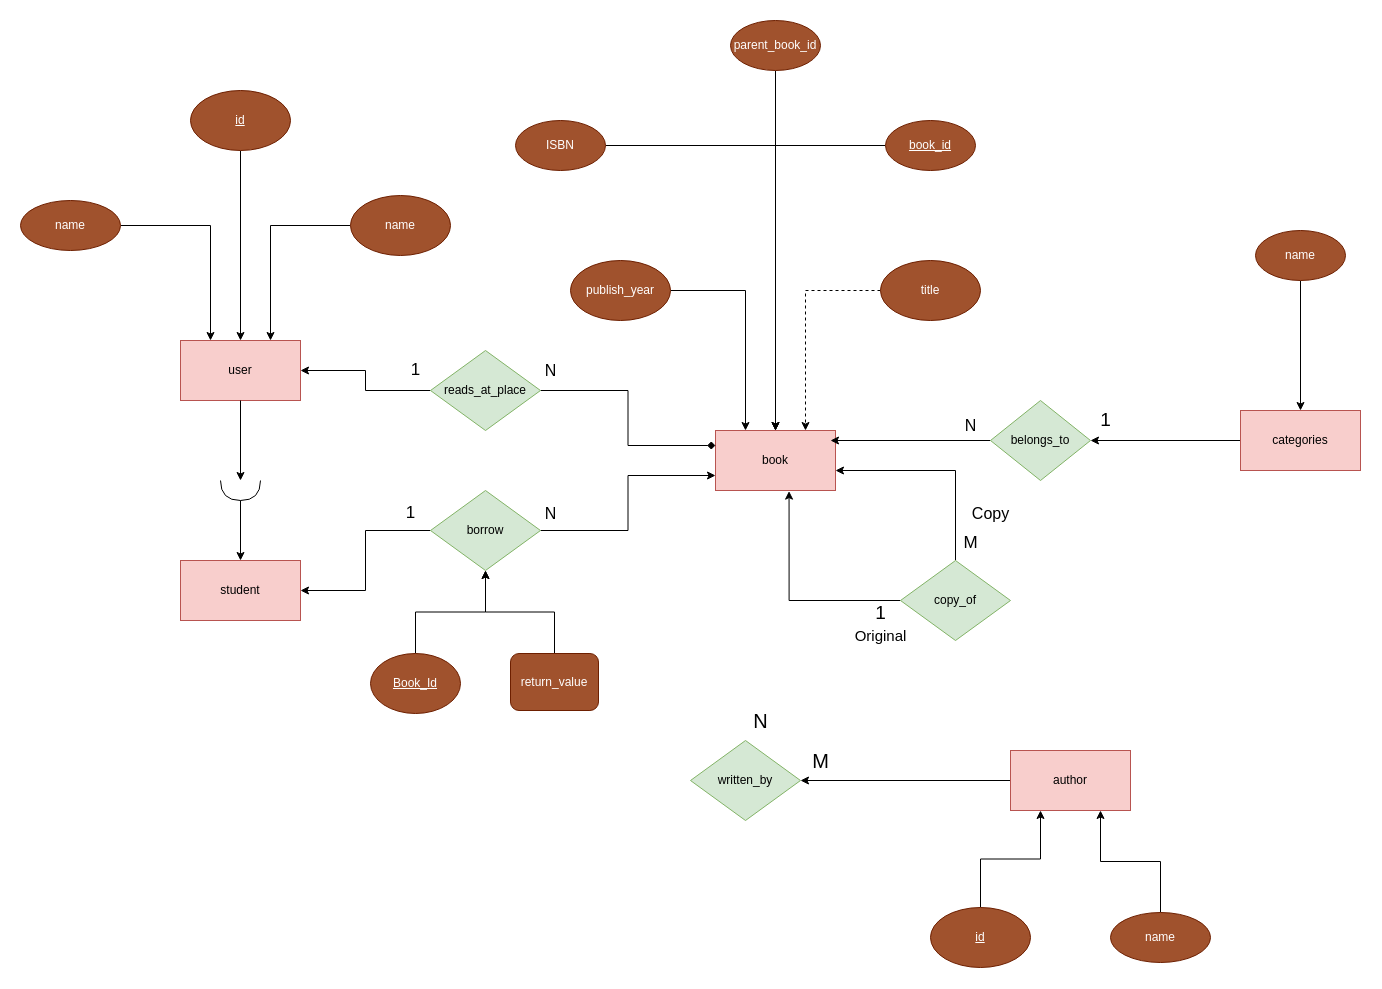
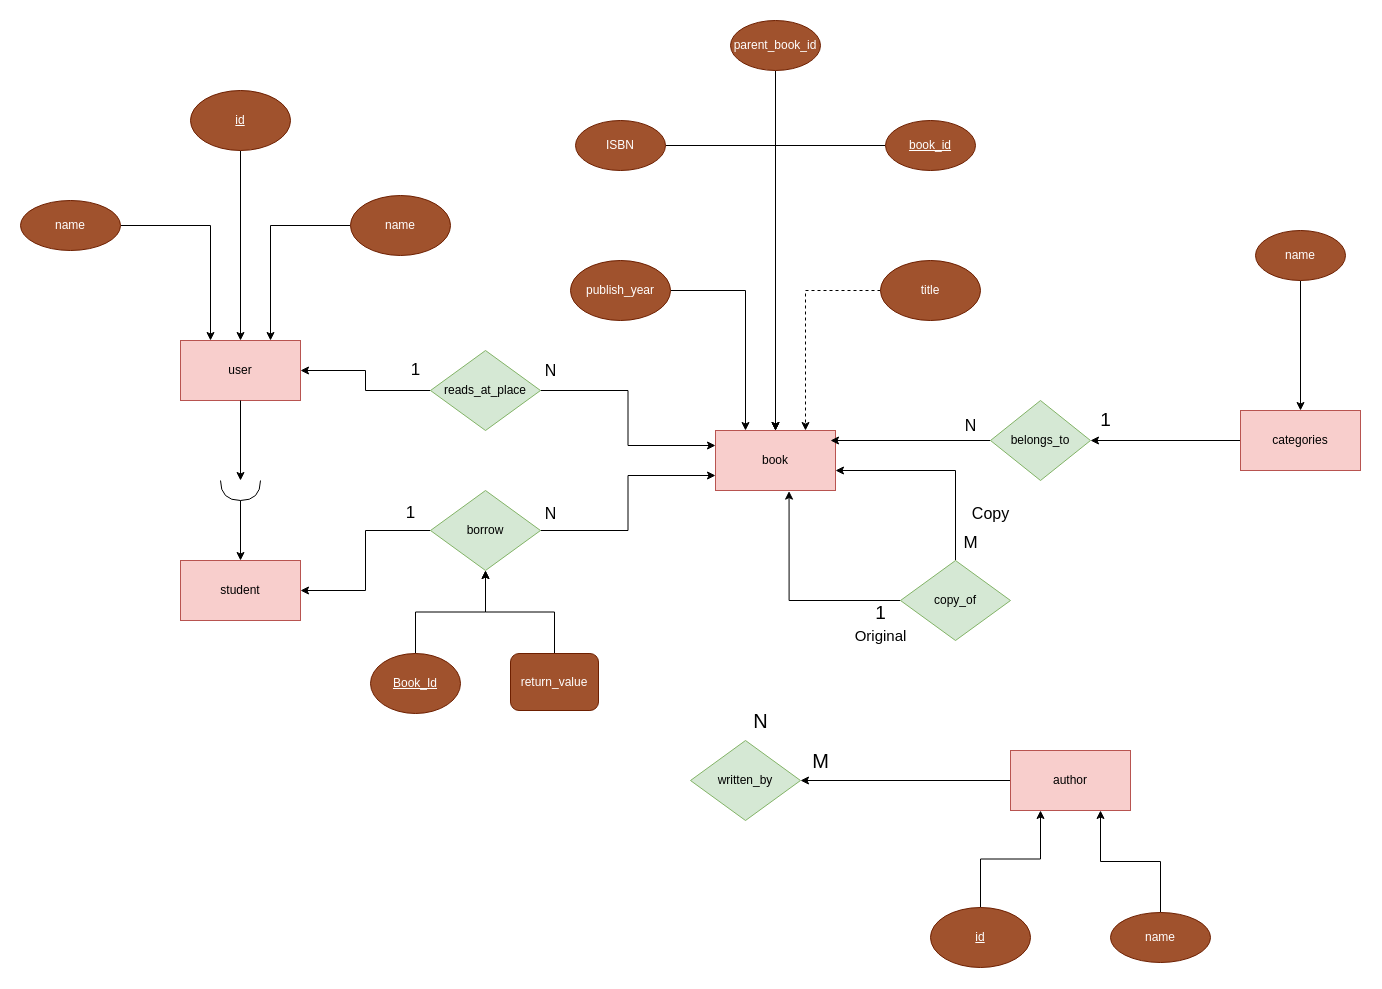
node "ISBN": moved (561, 146) -> (621, 146)
edge "reads_at_place" -> "book": arrowhead diamond -> classic
